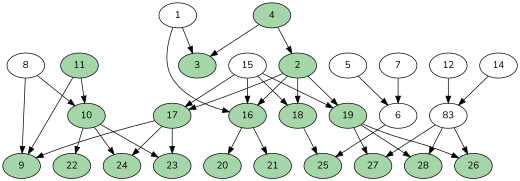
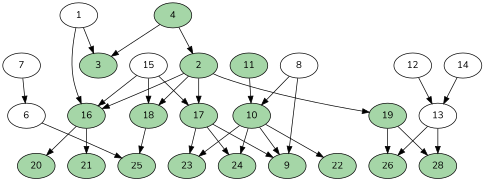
node "5": removed
edge "15" -> "19": removed
edge "11" -> "9": now "10" -> "9"
node "83": label "83" -> "13"
node "27": removed
